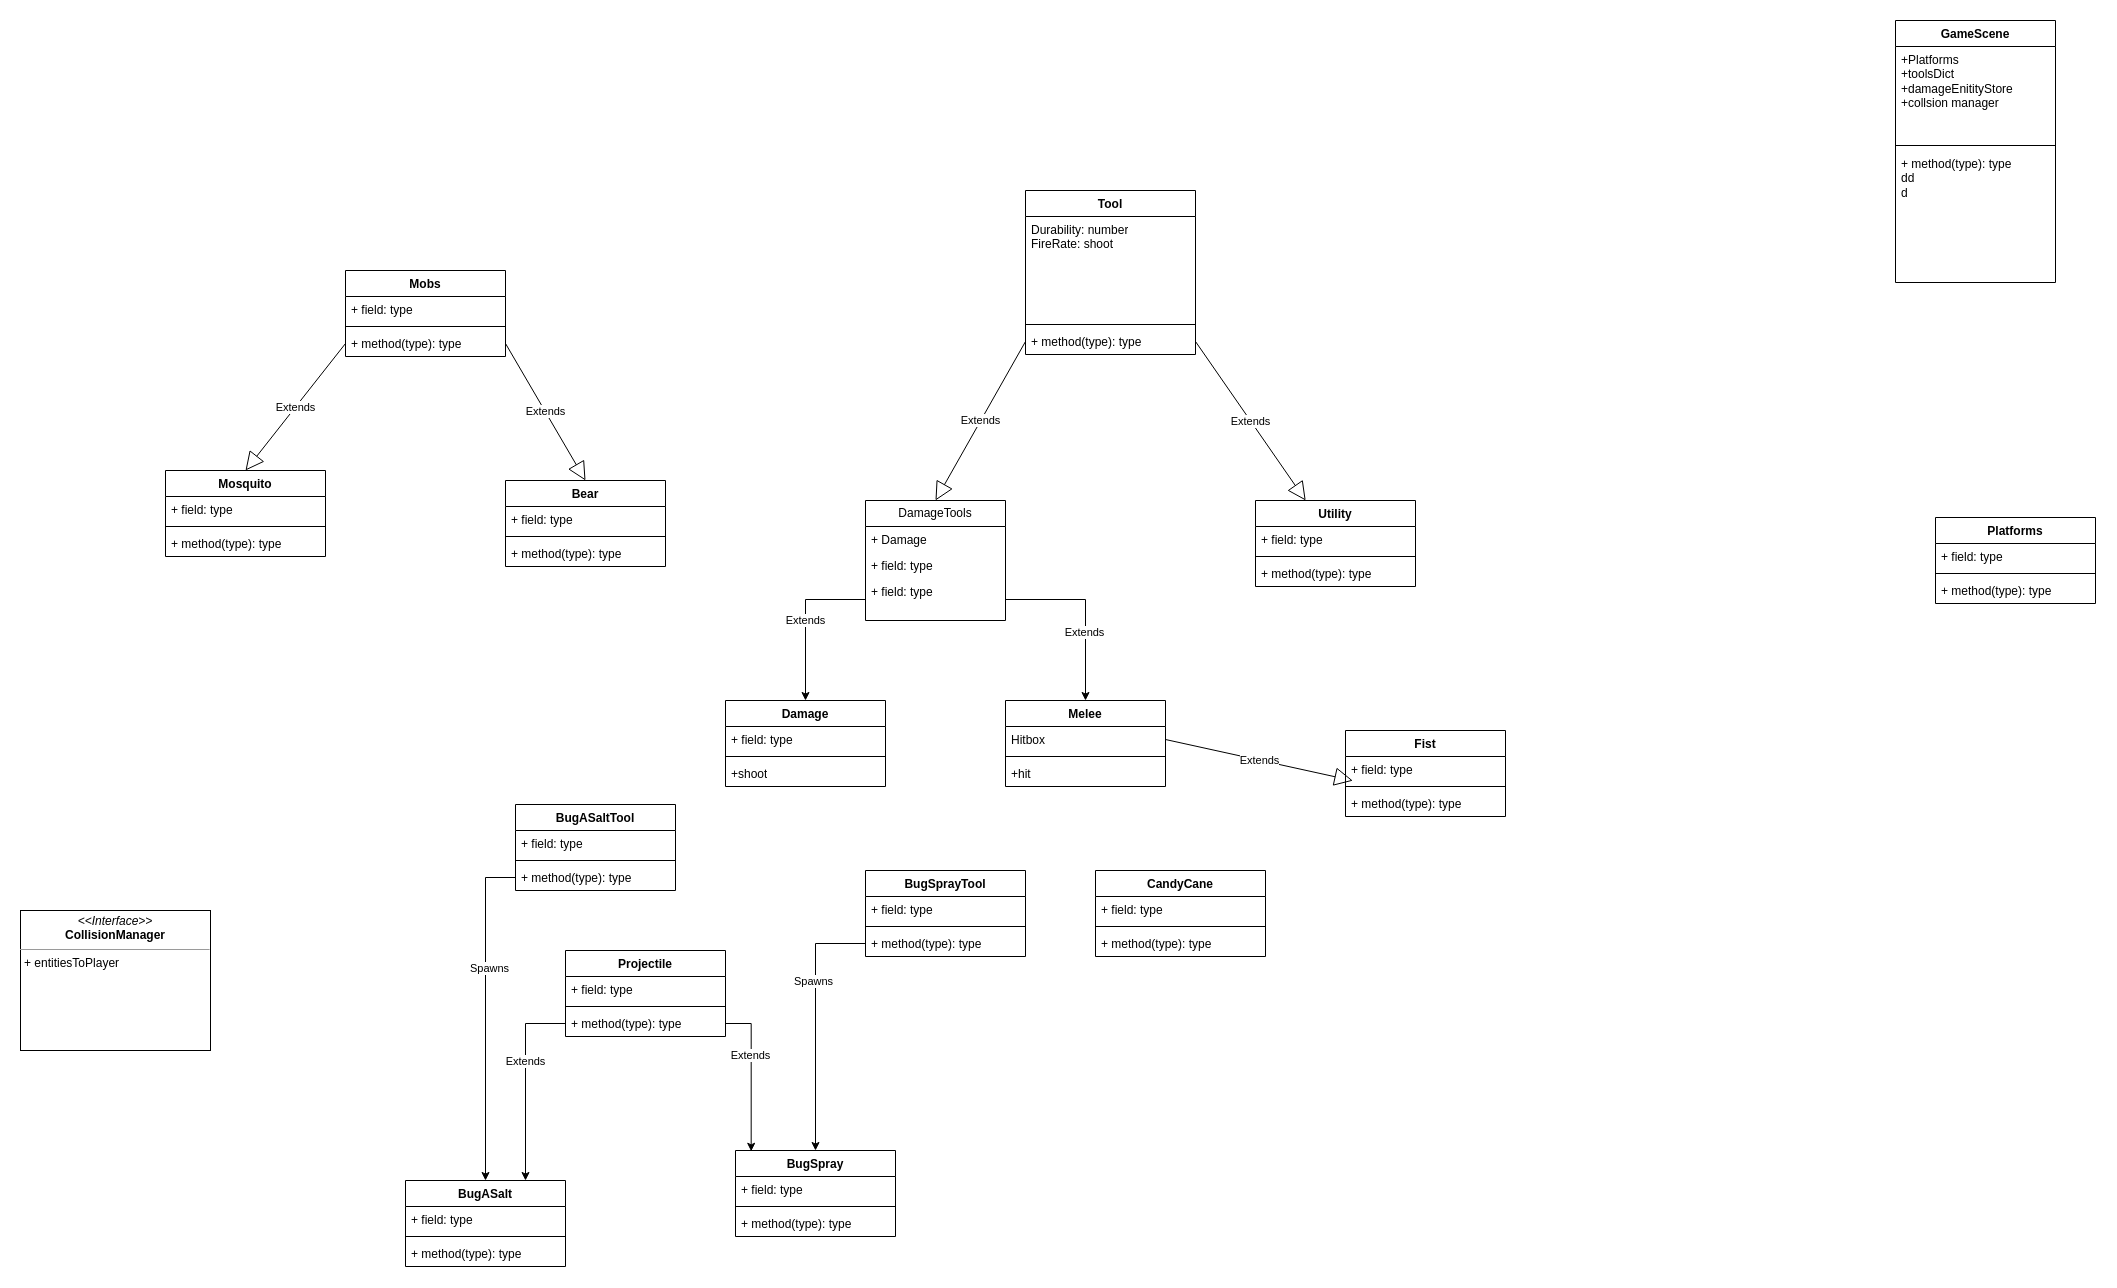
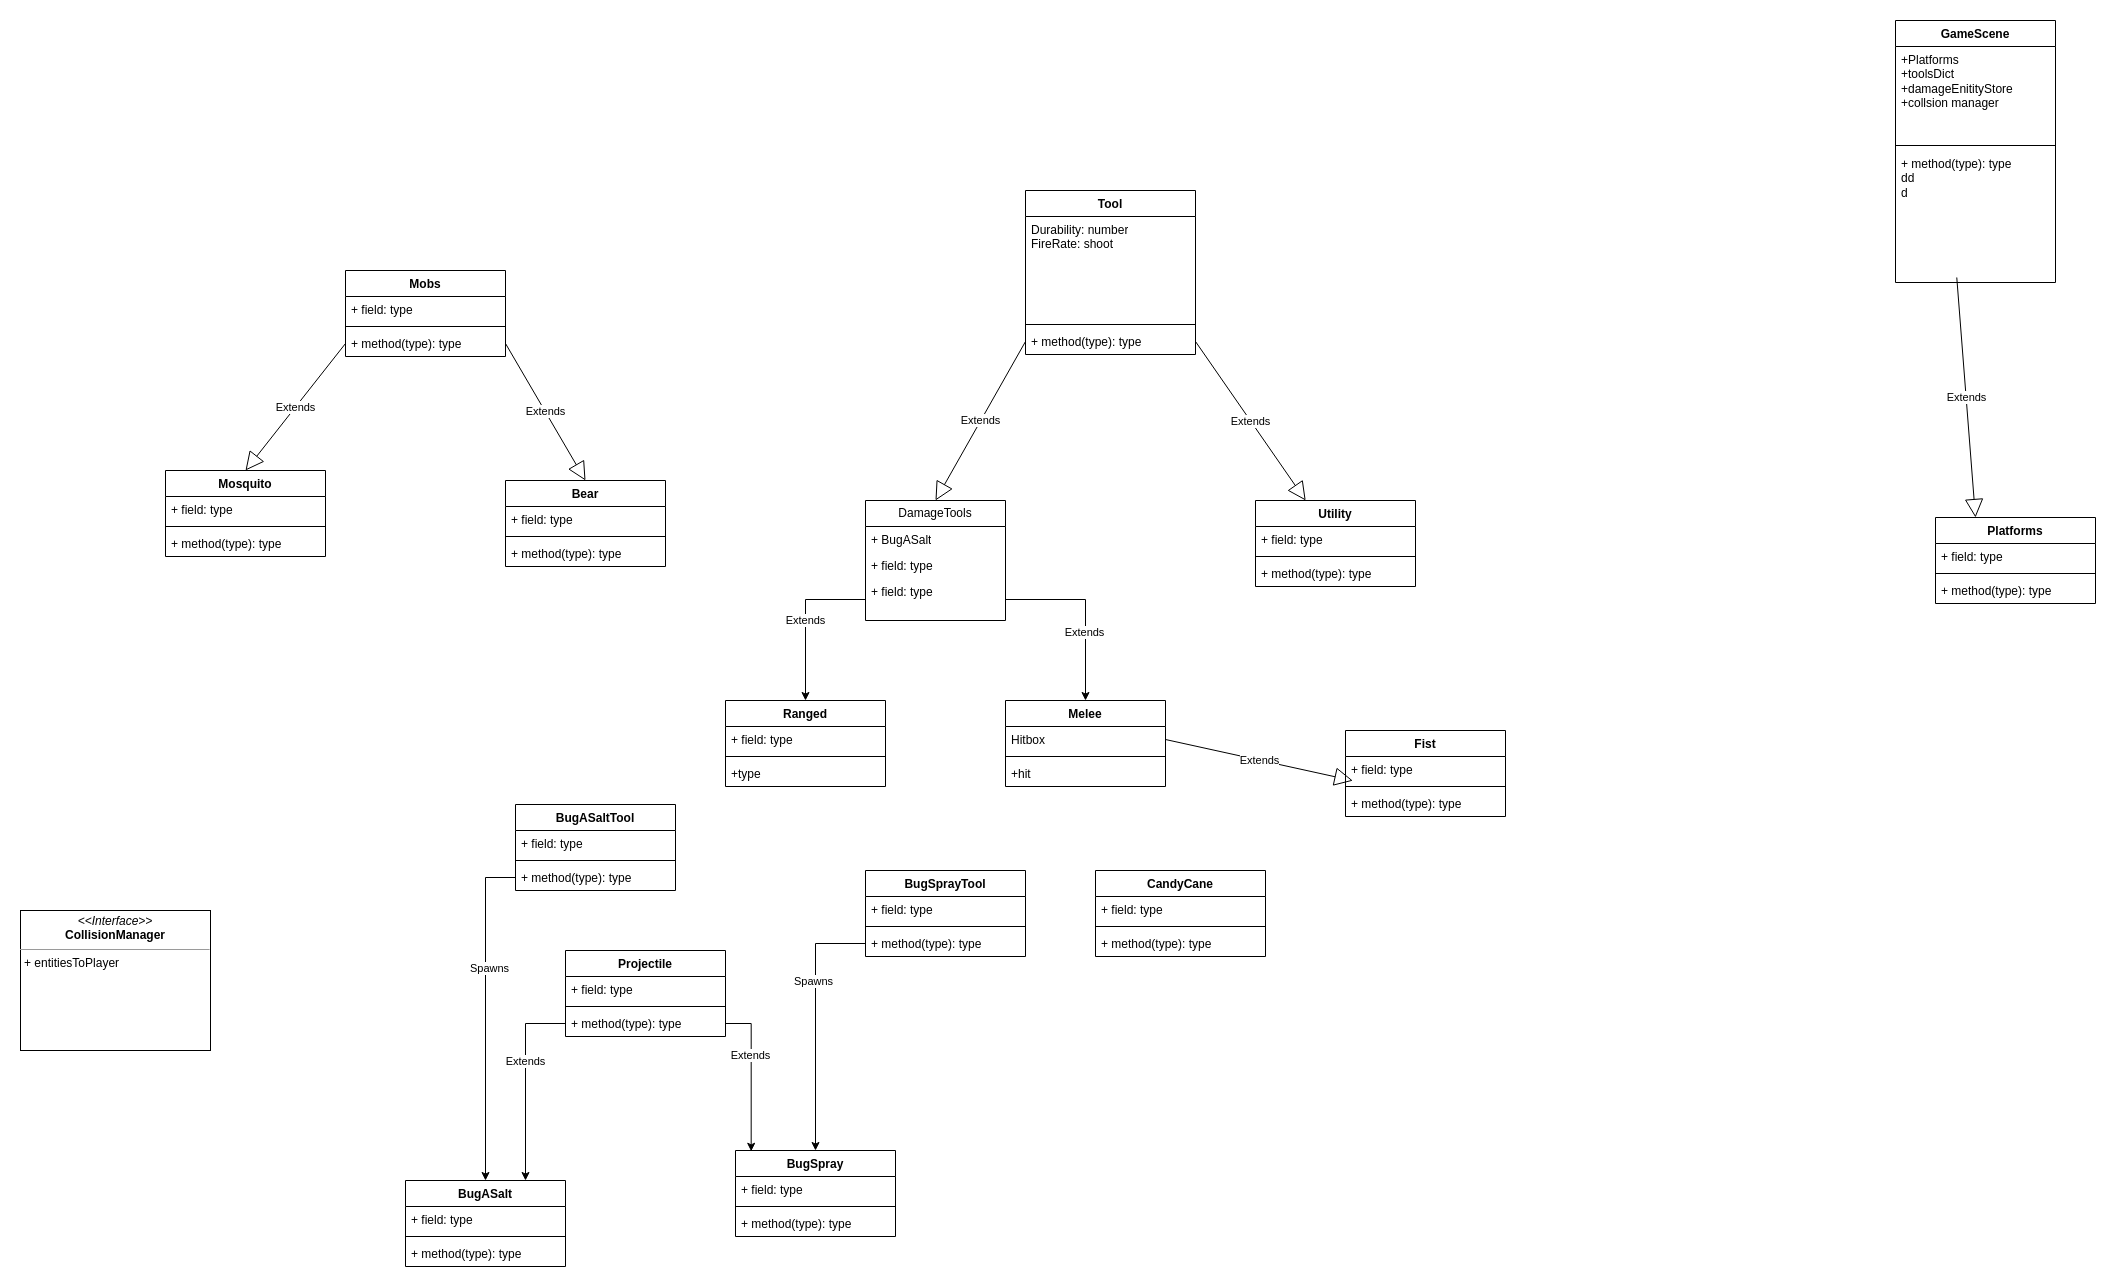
edge "+ method(type): type dd d" -> "Platforms": added, label "Extends"
node "+ Damage": label "+ Damage" -> "+ BugASalt"
node "Damage": label "Damage" -> "Ranged"
node "+shoot": label "+shoot" -> "+type"
